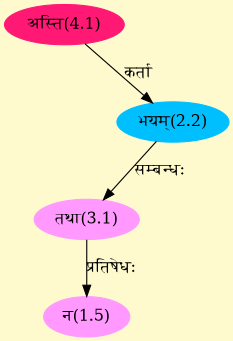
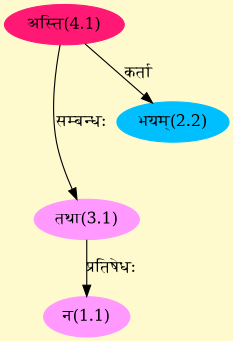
edge "भयम्(2.2)" -> "तथा(3.1)": now "अस्ति(4.1)" -> "तथा(3.1)"
node "न(1.5)": label "न(1.5)" -> "न(1.1)"
